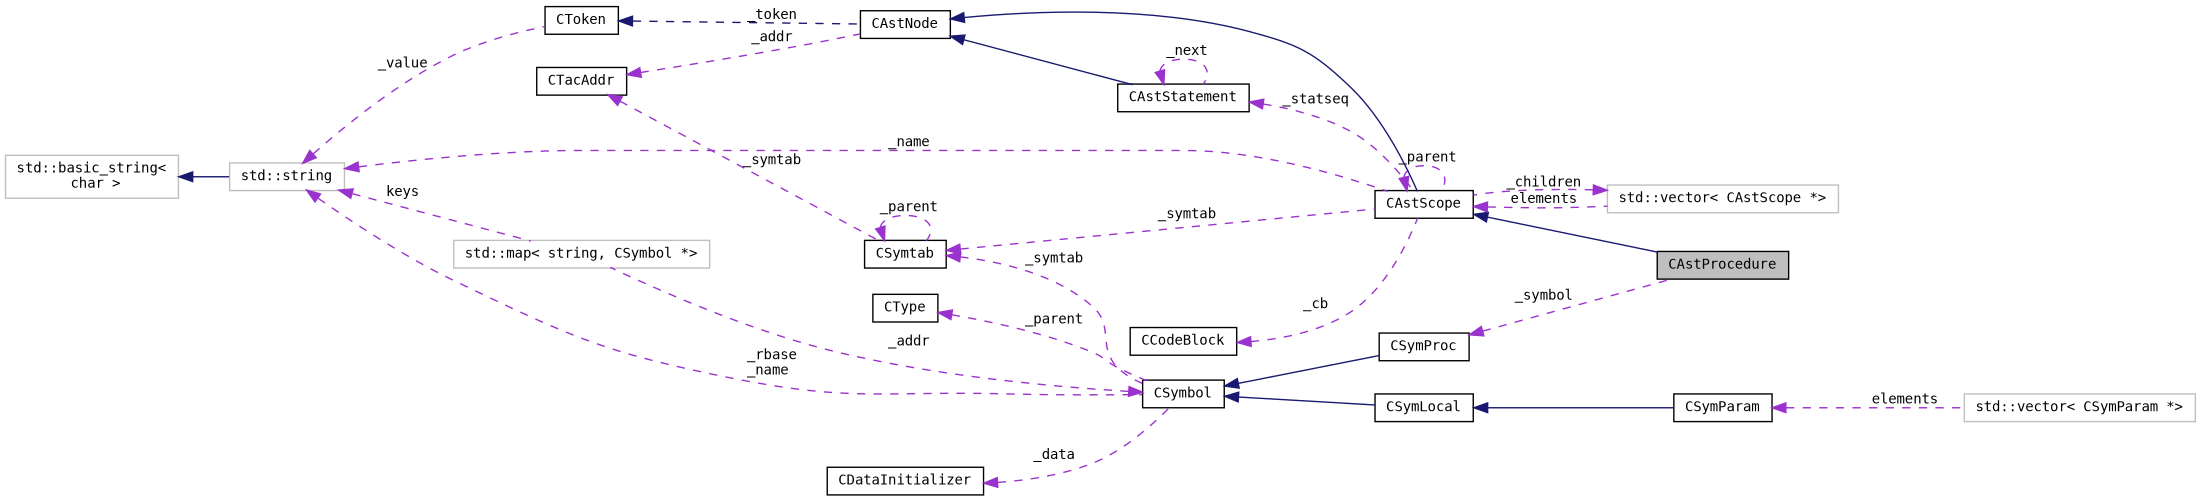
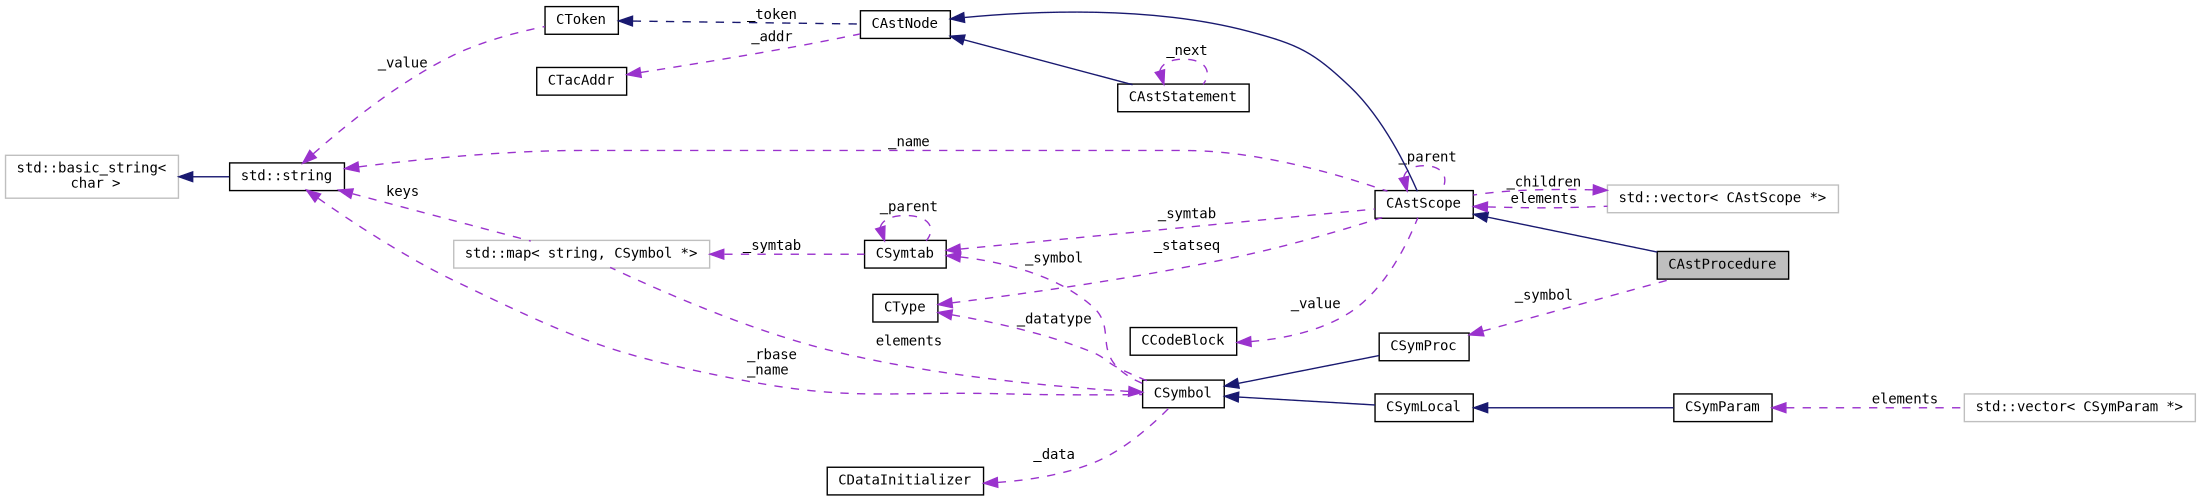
edge "CAstScope" -> "CAstStatement": now "CAstScope" -> "CType"
edge "CSymtab" -> "CTacAddr": now "CSymtab" -> "std::map< string, CSymbol *>"
node "std::string": color grey75 -> black
edge "CSymbol" -> "CSymtab": label " _symtab" -> " _symbol"
edge "CAstScope" -> "CCodeBlock": label " _cb" -> " _value"
edge "CSymbol" -> "CType": label " _parent" -> " _datatype"
edge "std::map< string, CSymbol *>" -> "CSymbol": label " _addr" -> " elements"
